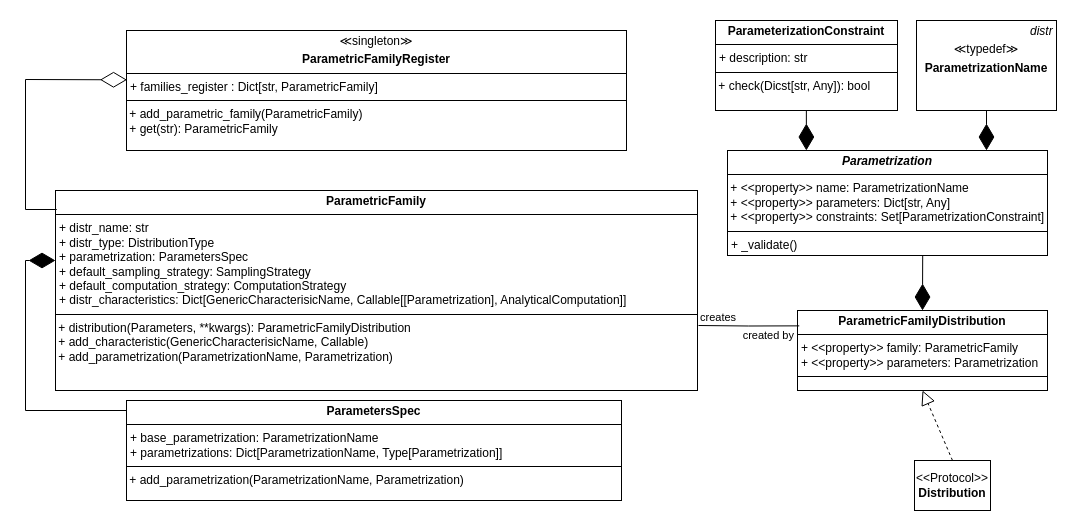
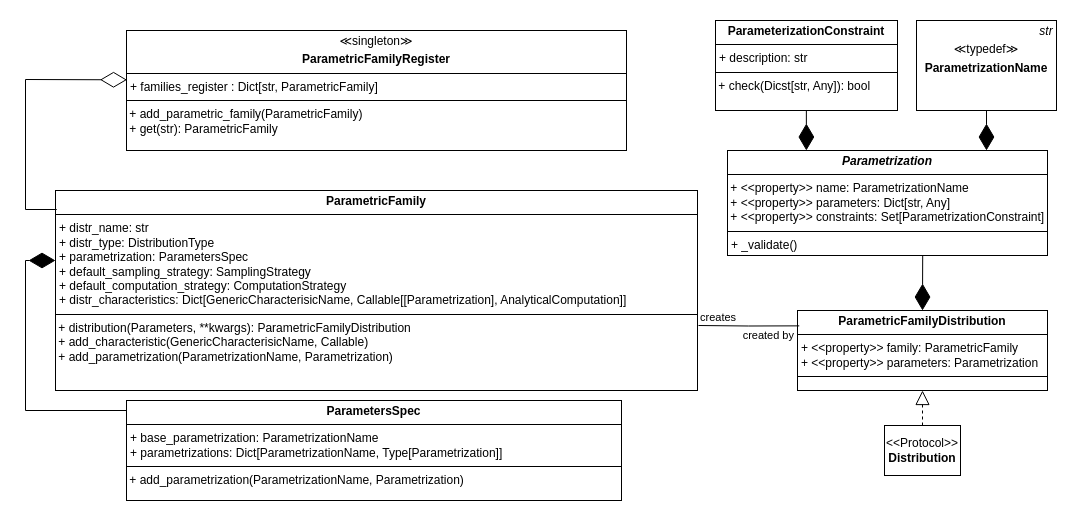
node "distr ≪typedef≫ ParametrizationName": label "distr ≪typedef≫ ParametrizationName" -> "str ≪typedef≫ ParametrizationName"
node "<<Protocol>> Distribution": moved (953, 486) -> (923, 451)
